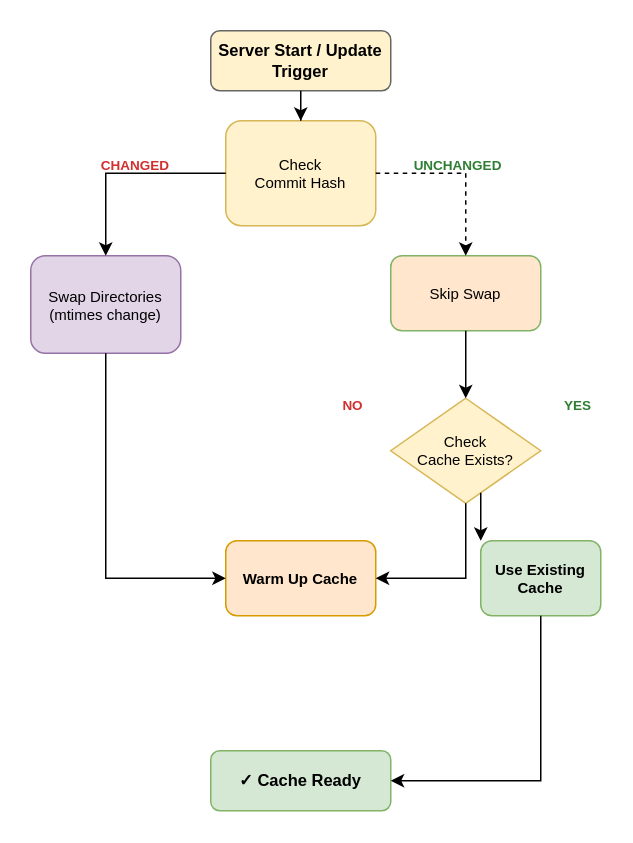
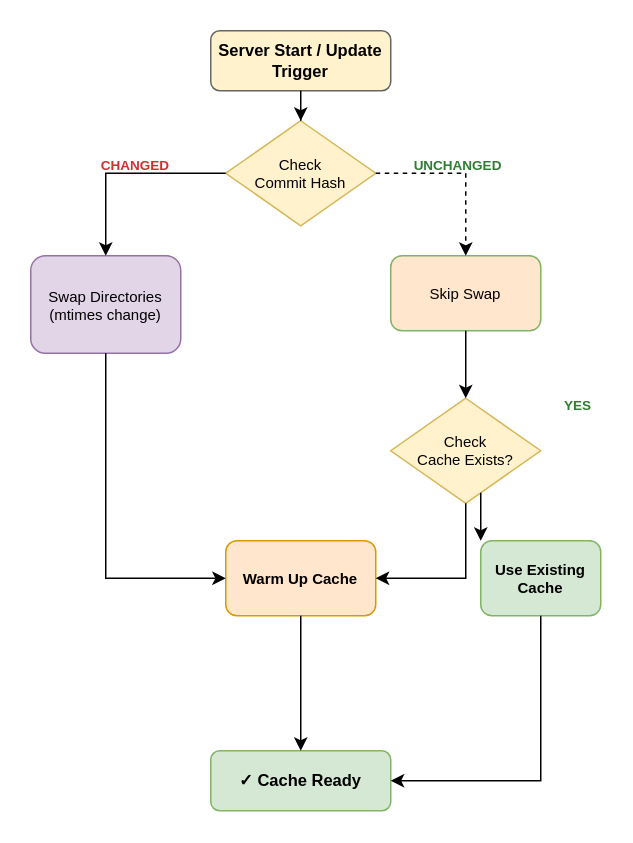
node "Check Commit Hash": shape rounded rectangle -> diamond
node "NO": removed
edge "Warm Up Cache" -> "✓ Cache Ready": added
